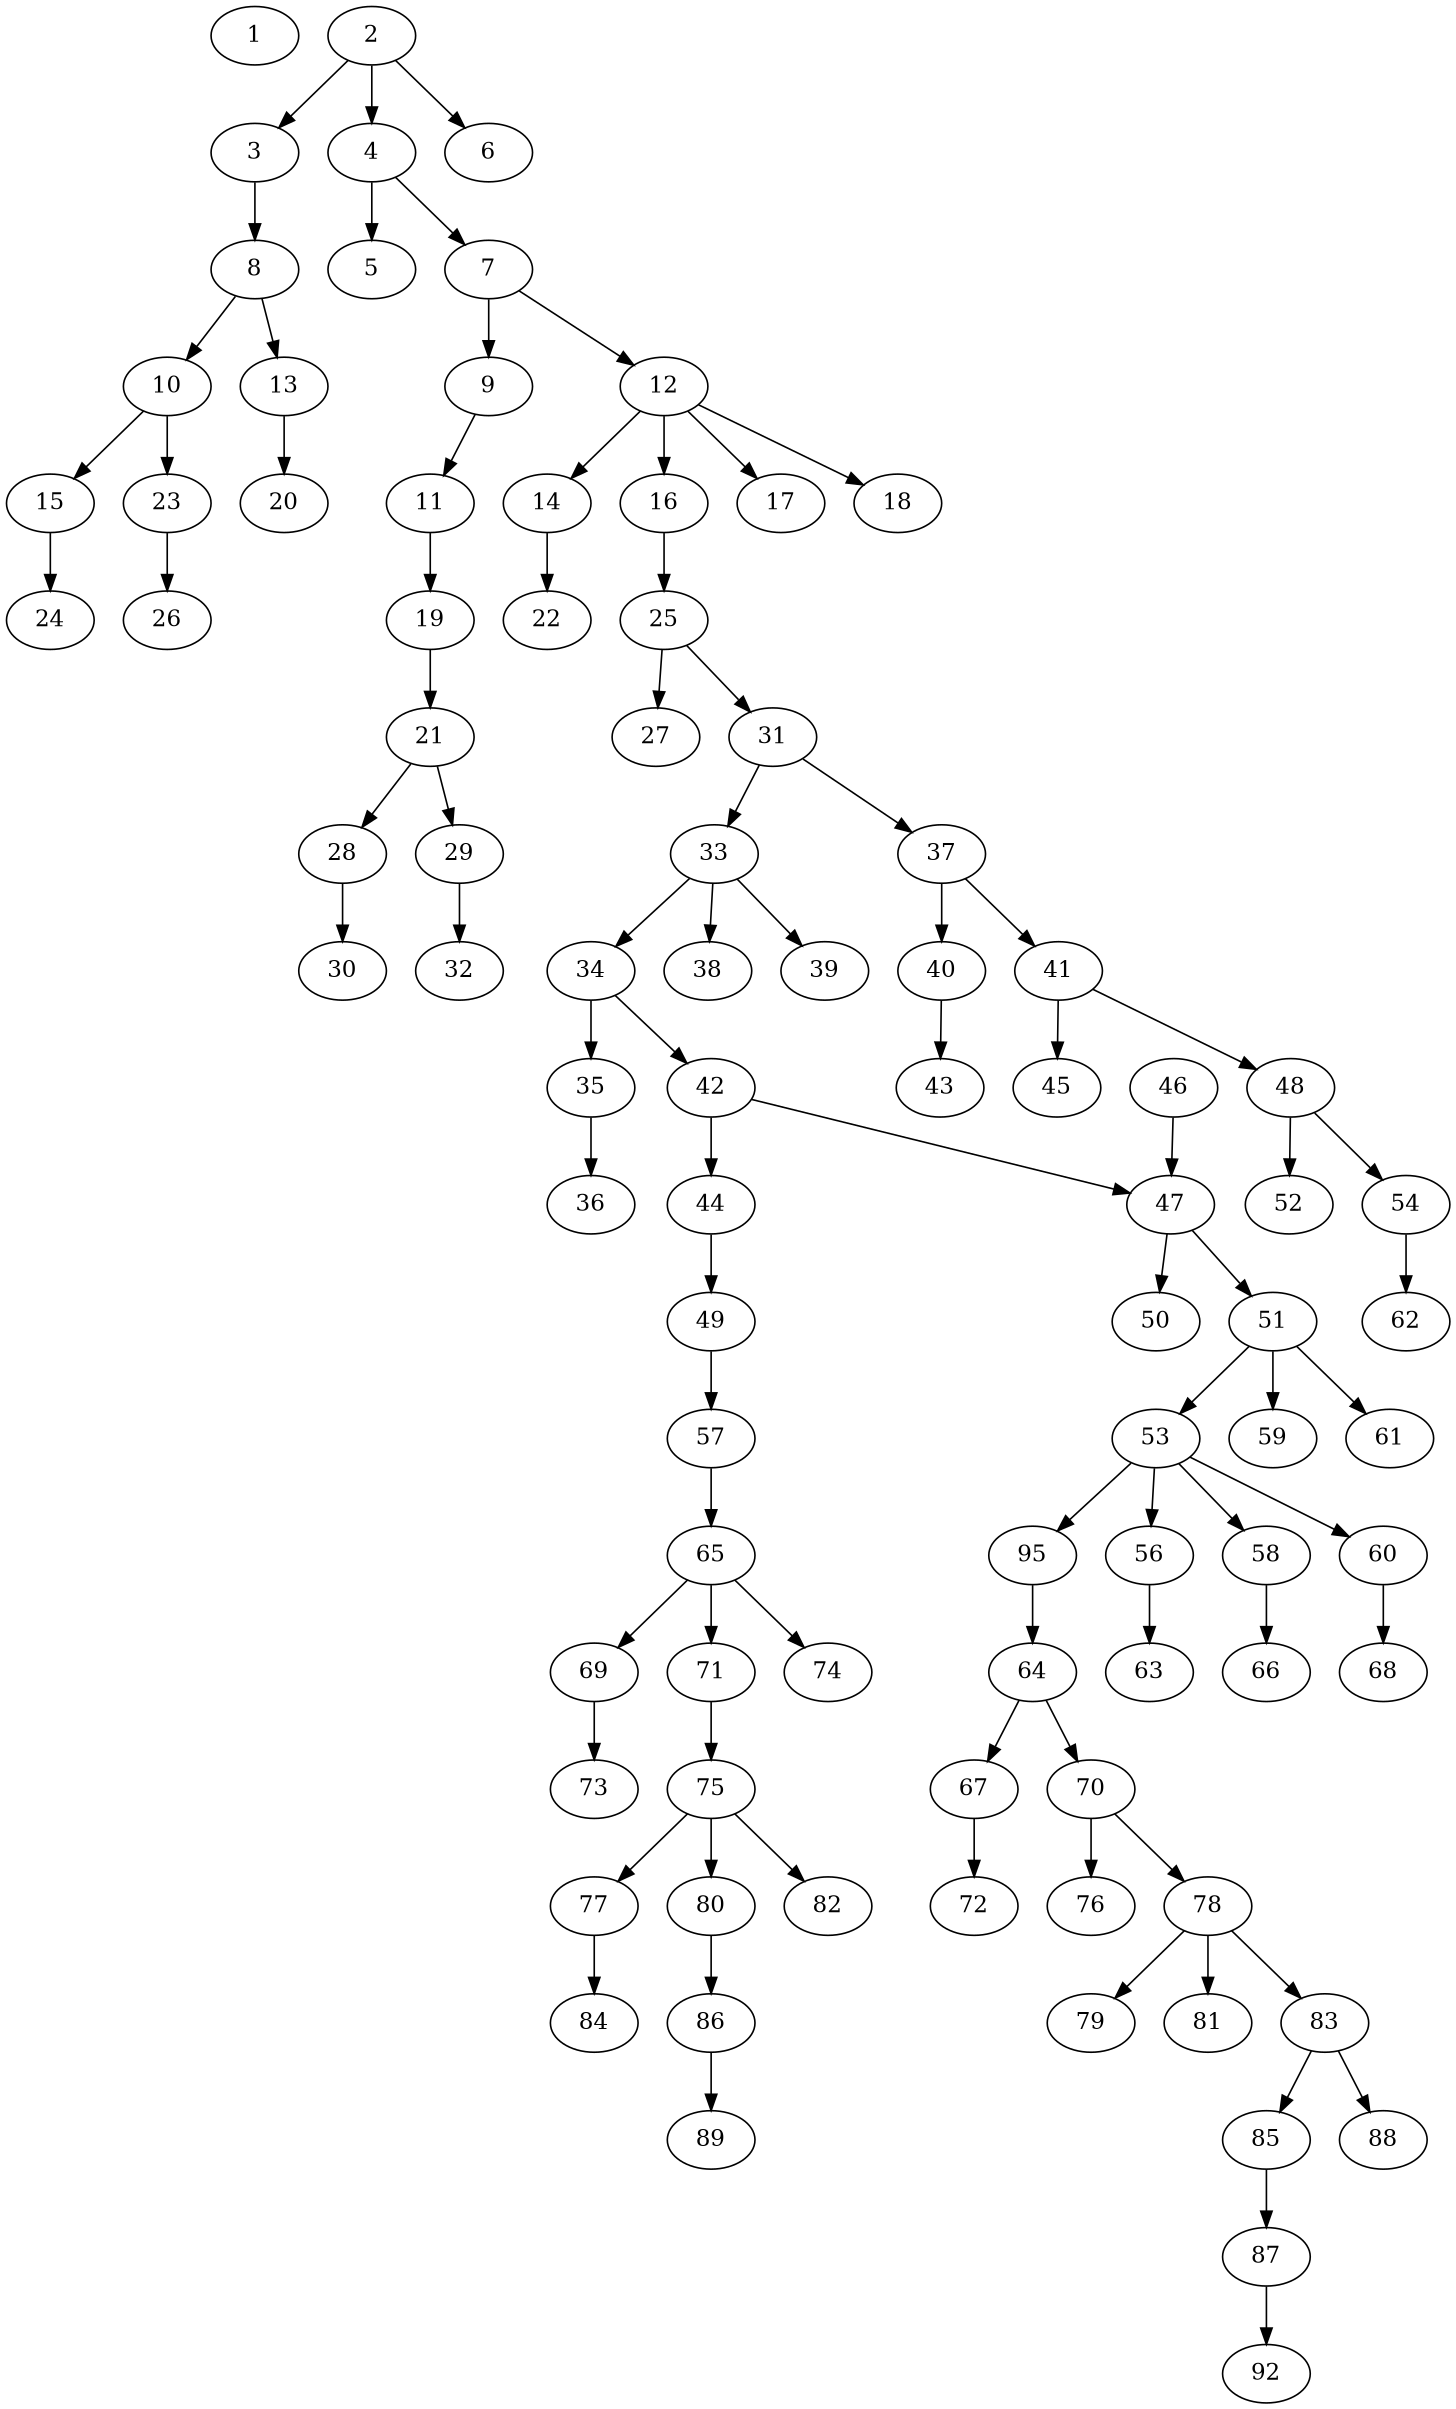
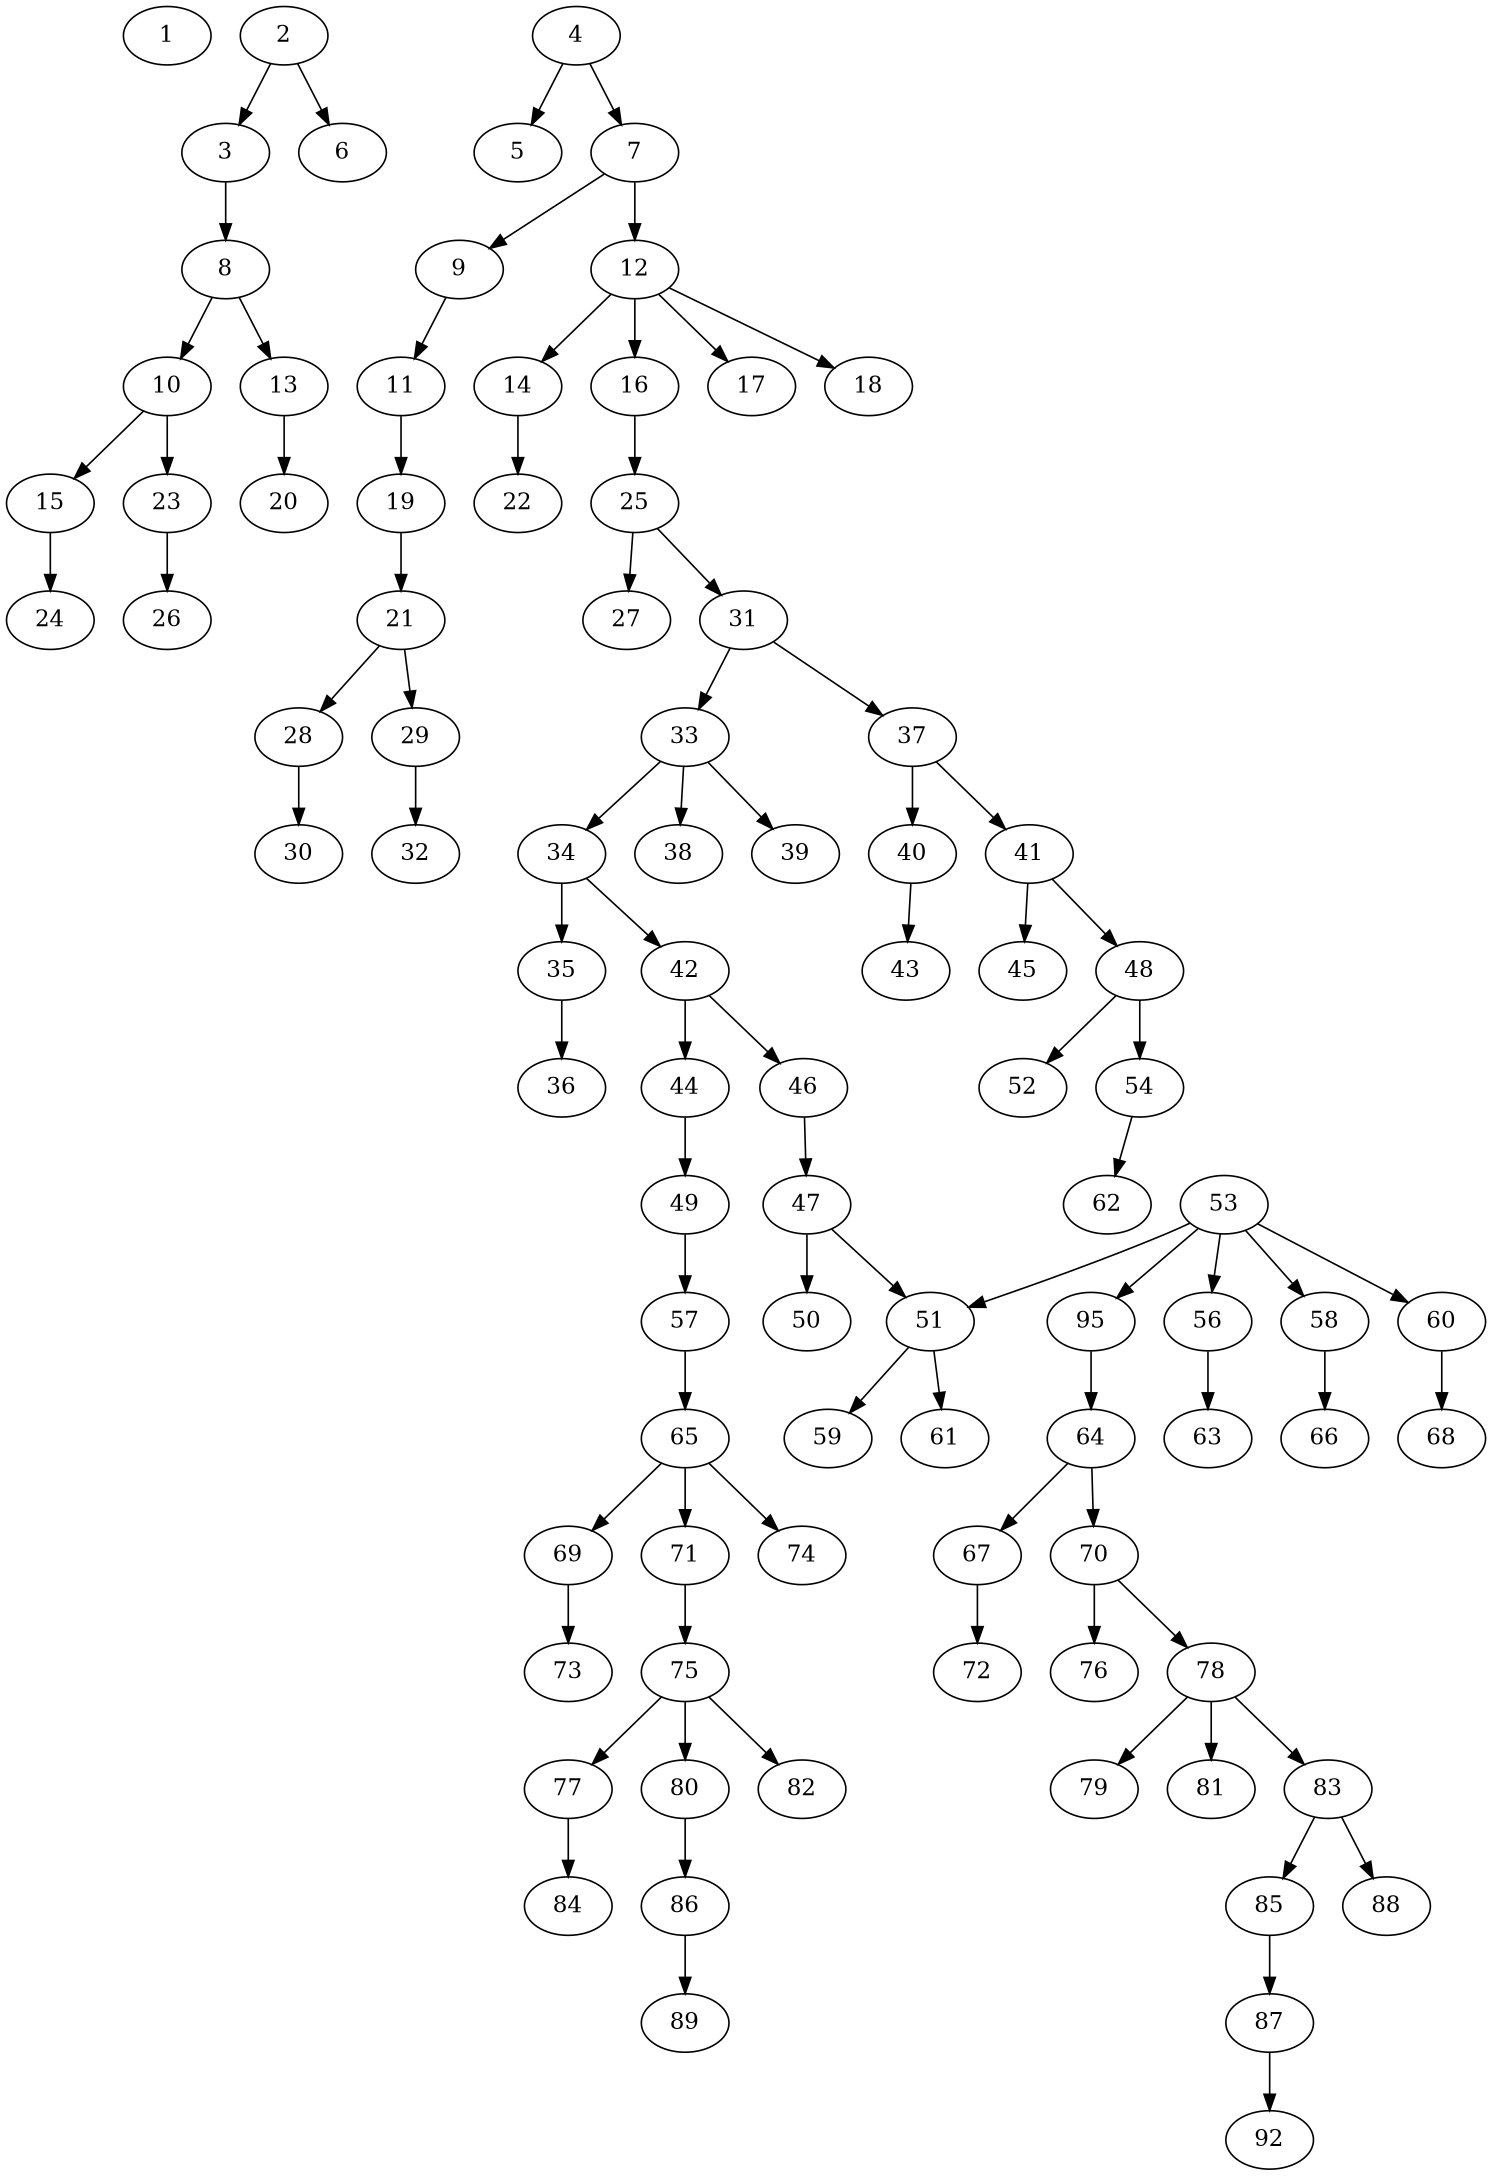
edge "2" -> "4": removed
edge "42" -> "47": now "42" -> "46"
edge "51" -> "53": reversed
